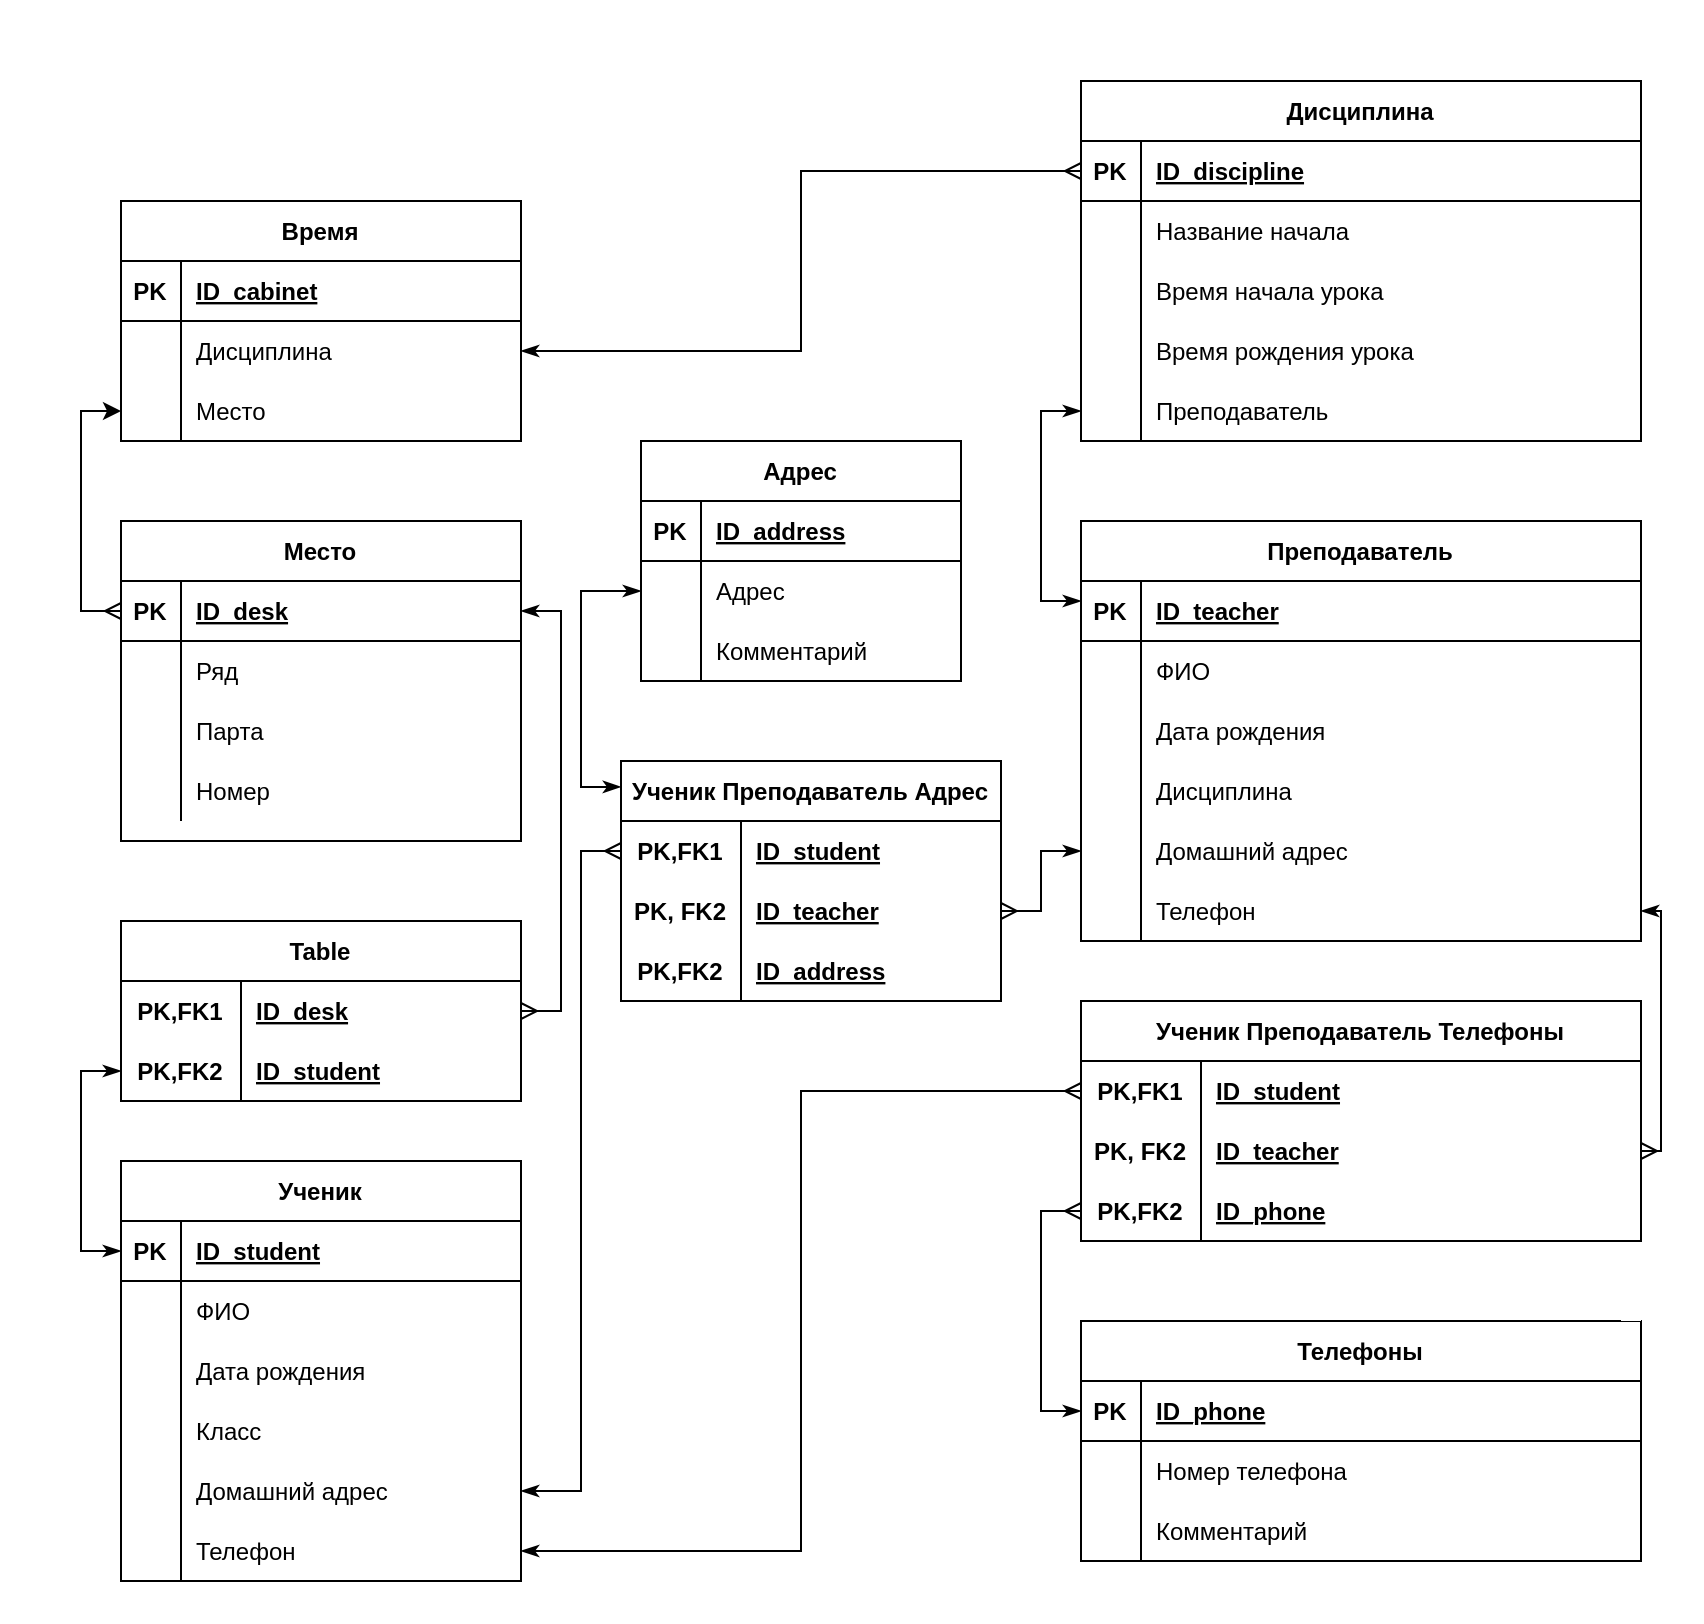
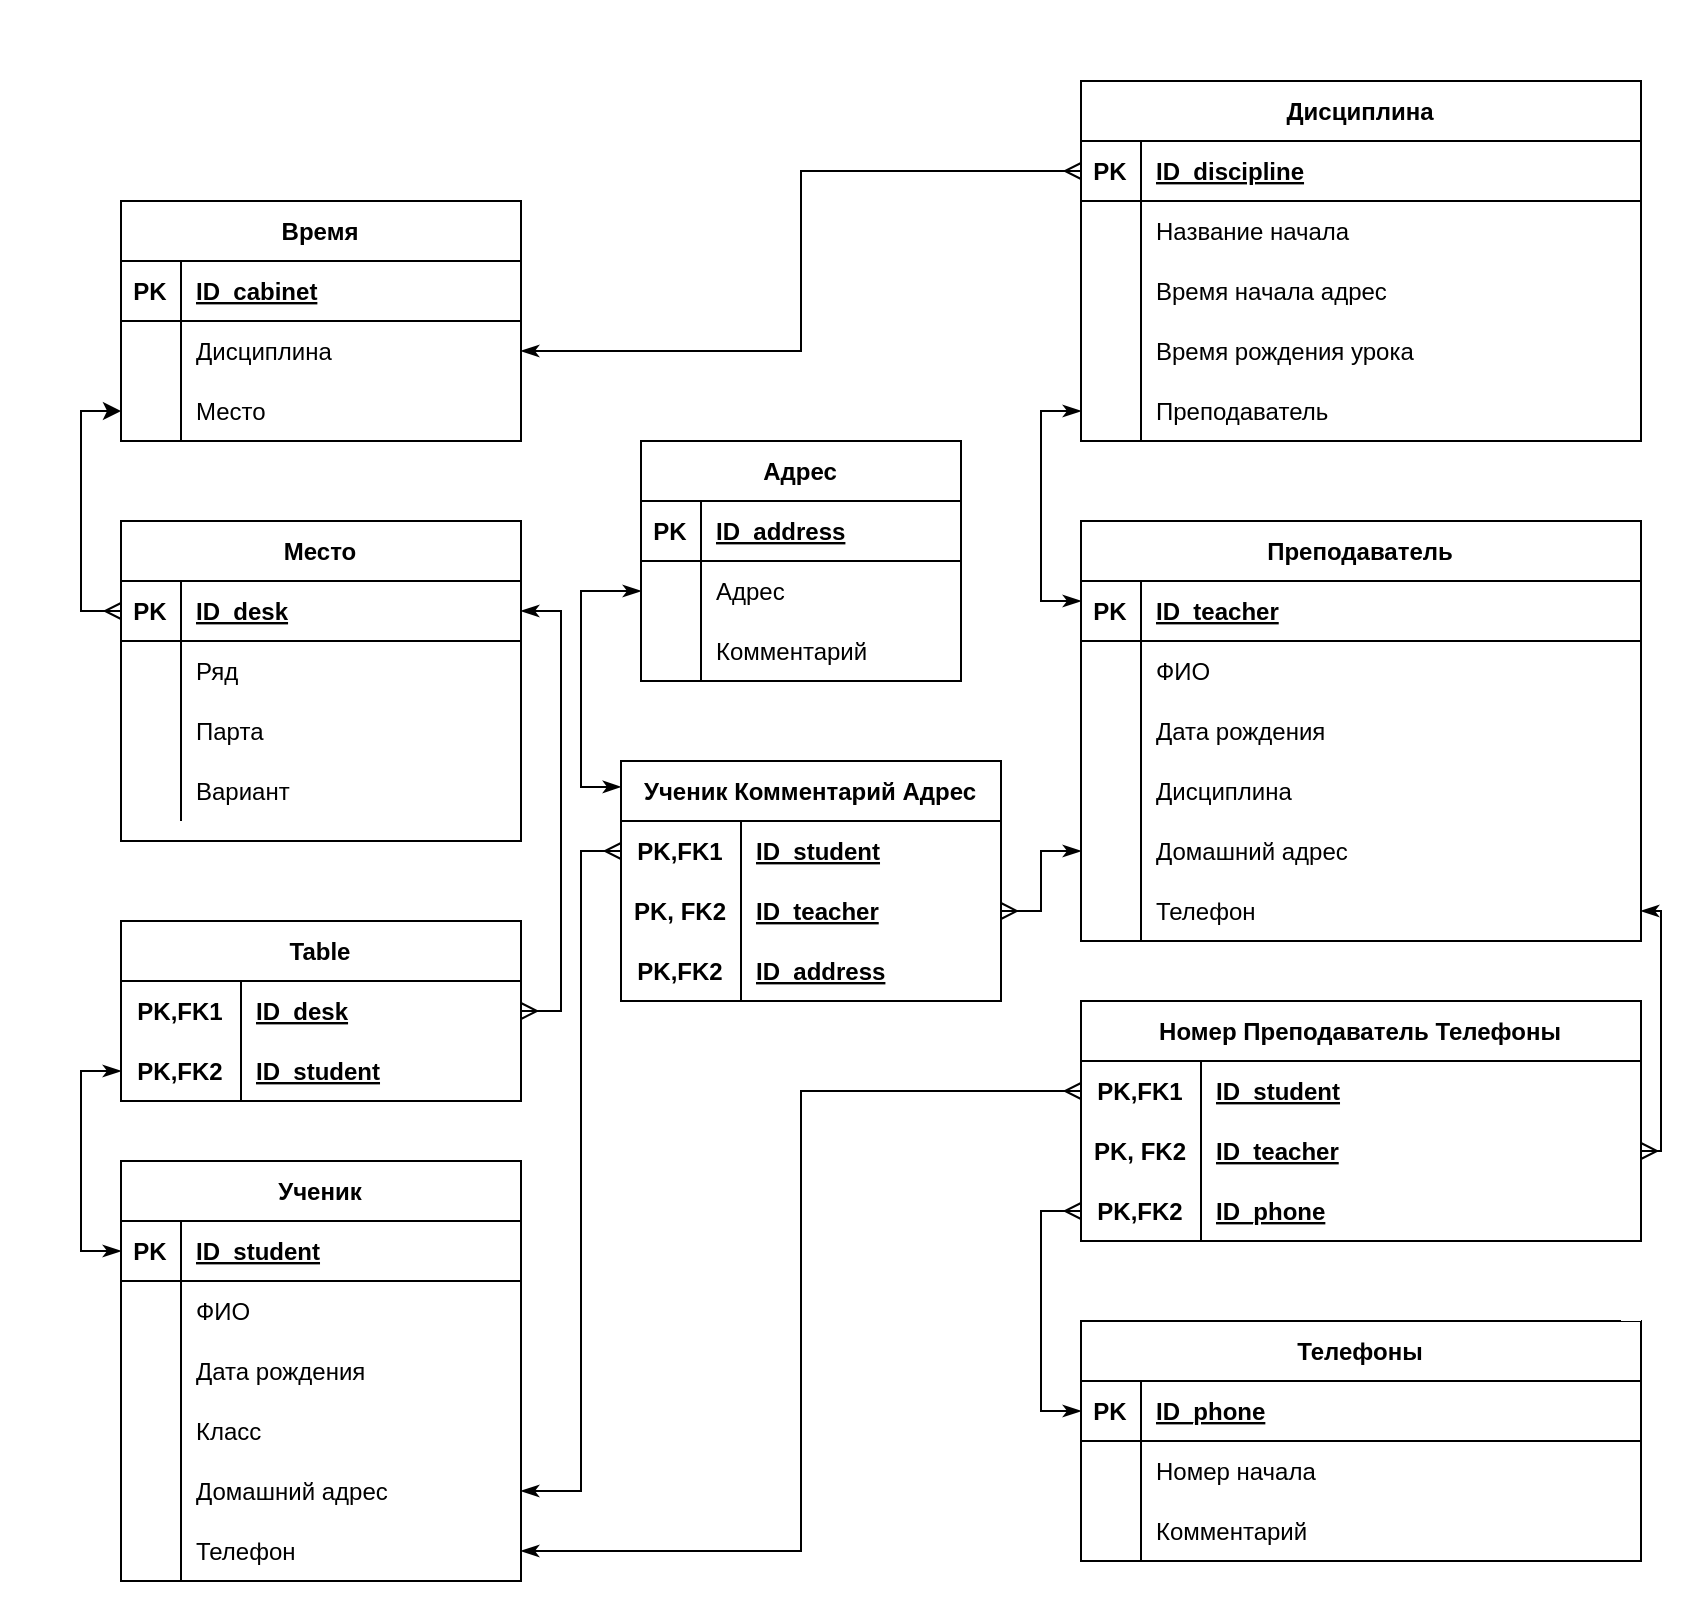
node "Время начала урока": label "Время начала урока" -> "Время начала адрес"
node "Номер": label "Номер" -> "Вариант"
node "Ученик Преподаватель Адрес": label "Ученик Преподаватель Адрес" -> "Ученик Комментарий Адрес"
node "Ученик Преподаватель Телефоны": label "Ученик Преподаватель Телефоны" -> "Номер Преподаватель Телефоны"
node "Номер телефона": label "Номер телефона" -> "Номер начала"
